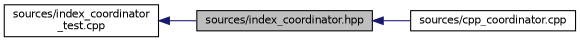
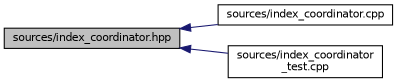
edge "sources/index_coordinator.hpp" -> "sources/index_coordinator _test.cpp": reversed
node "sources/cpp_coordinator.cpp": label "sources/cpp_coordinator.cpp" -> "sources/index_coordinator.cpp"
